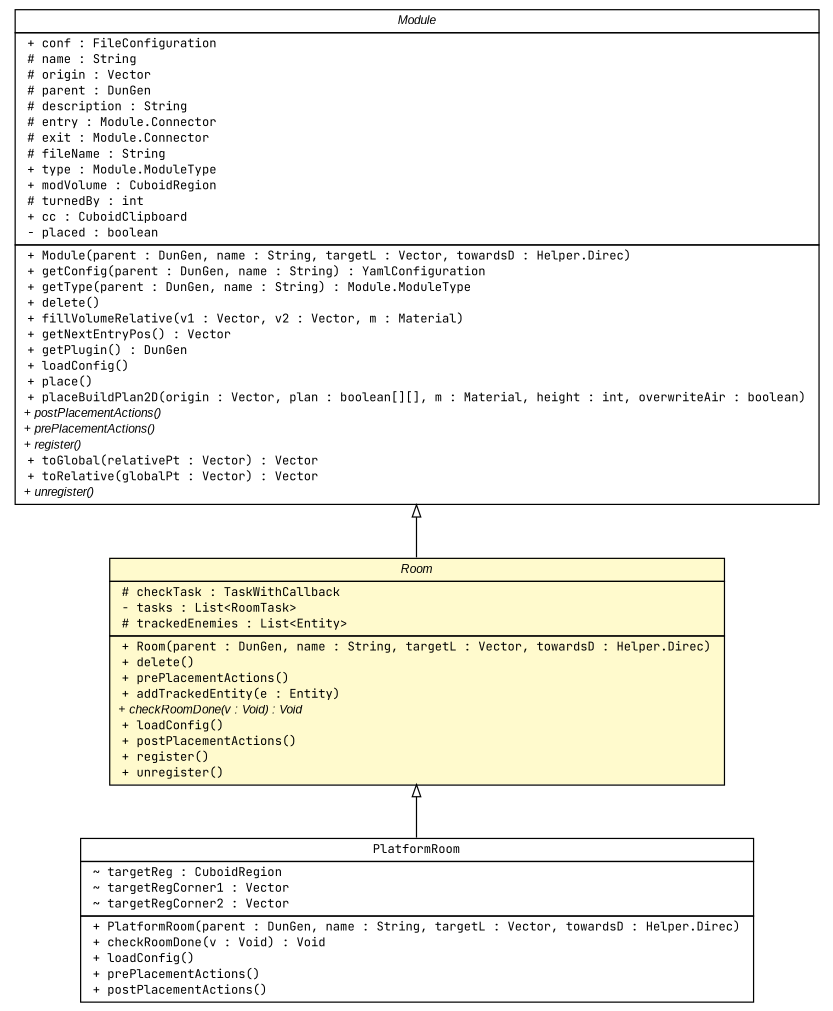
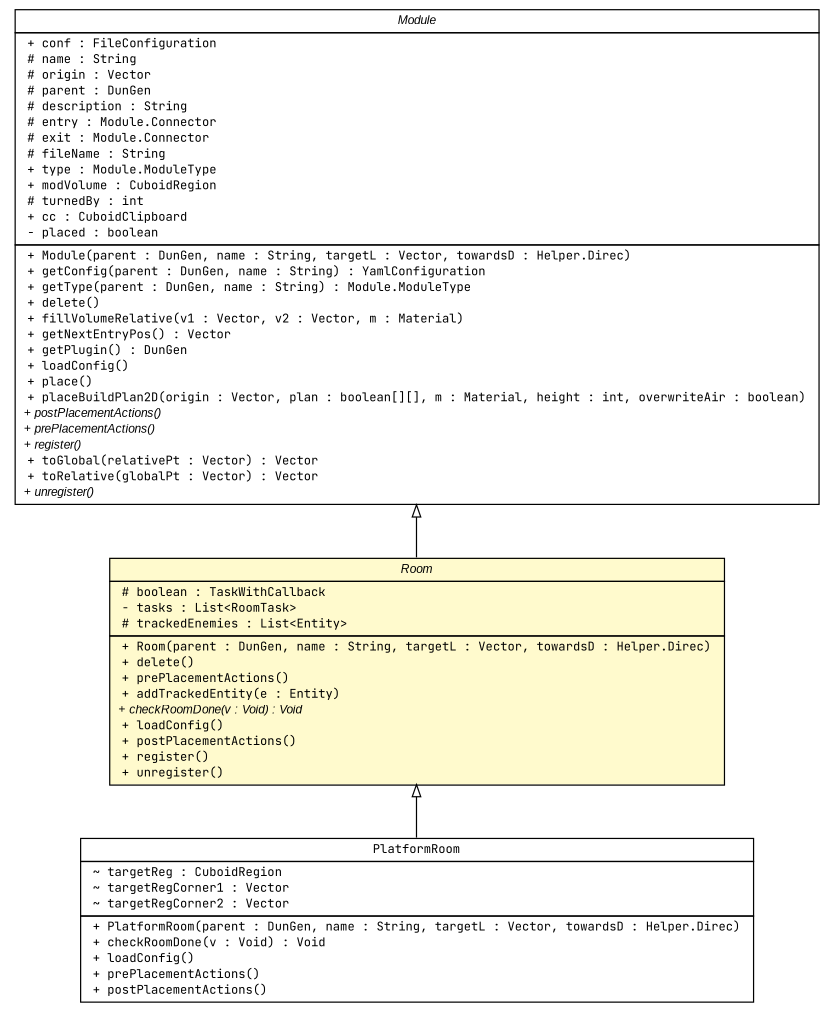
node "Room": text "# checkTask : TaskWithCallback" -> "# boolean : TaskWithCallback"
